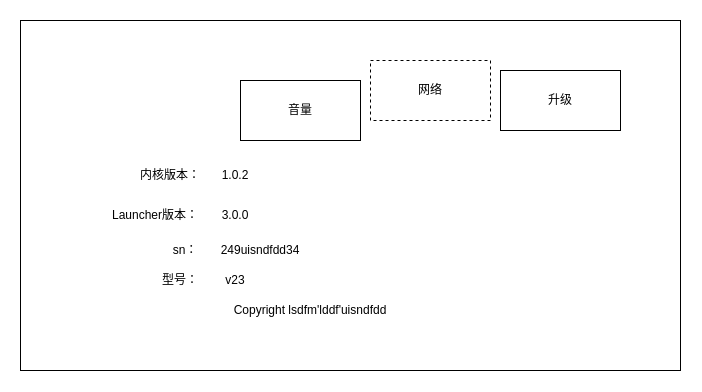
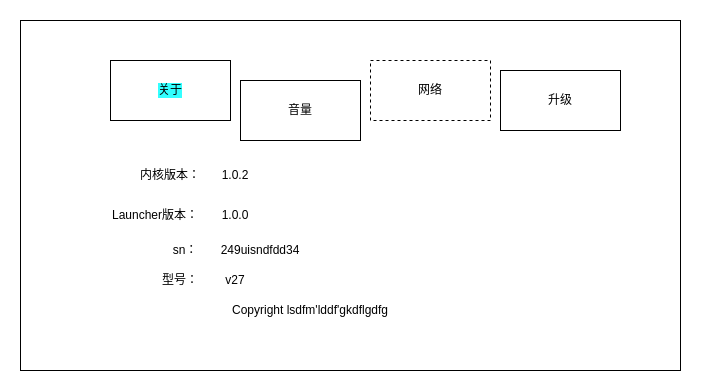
node "关于": added
node "3.0.0": label "3.0.0" -> "1.0.0"
node "v23": label "v23" -> "v27"
node "Copyright lsdfm'lddf'uisndfdd": label "Copyright lsdfm'lddf'uisndfdd" -> "Copyright lsdfm'lddf'gkdflgdfg"
